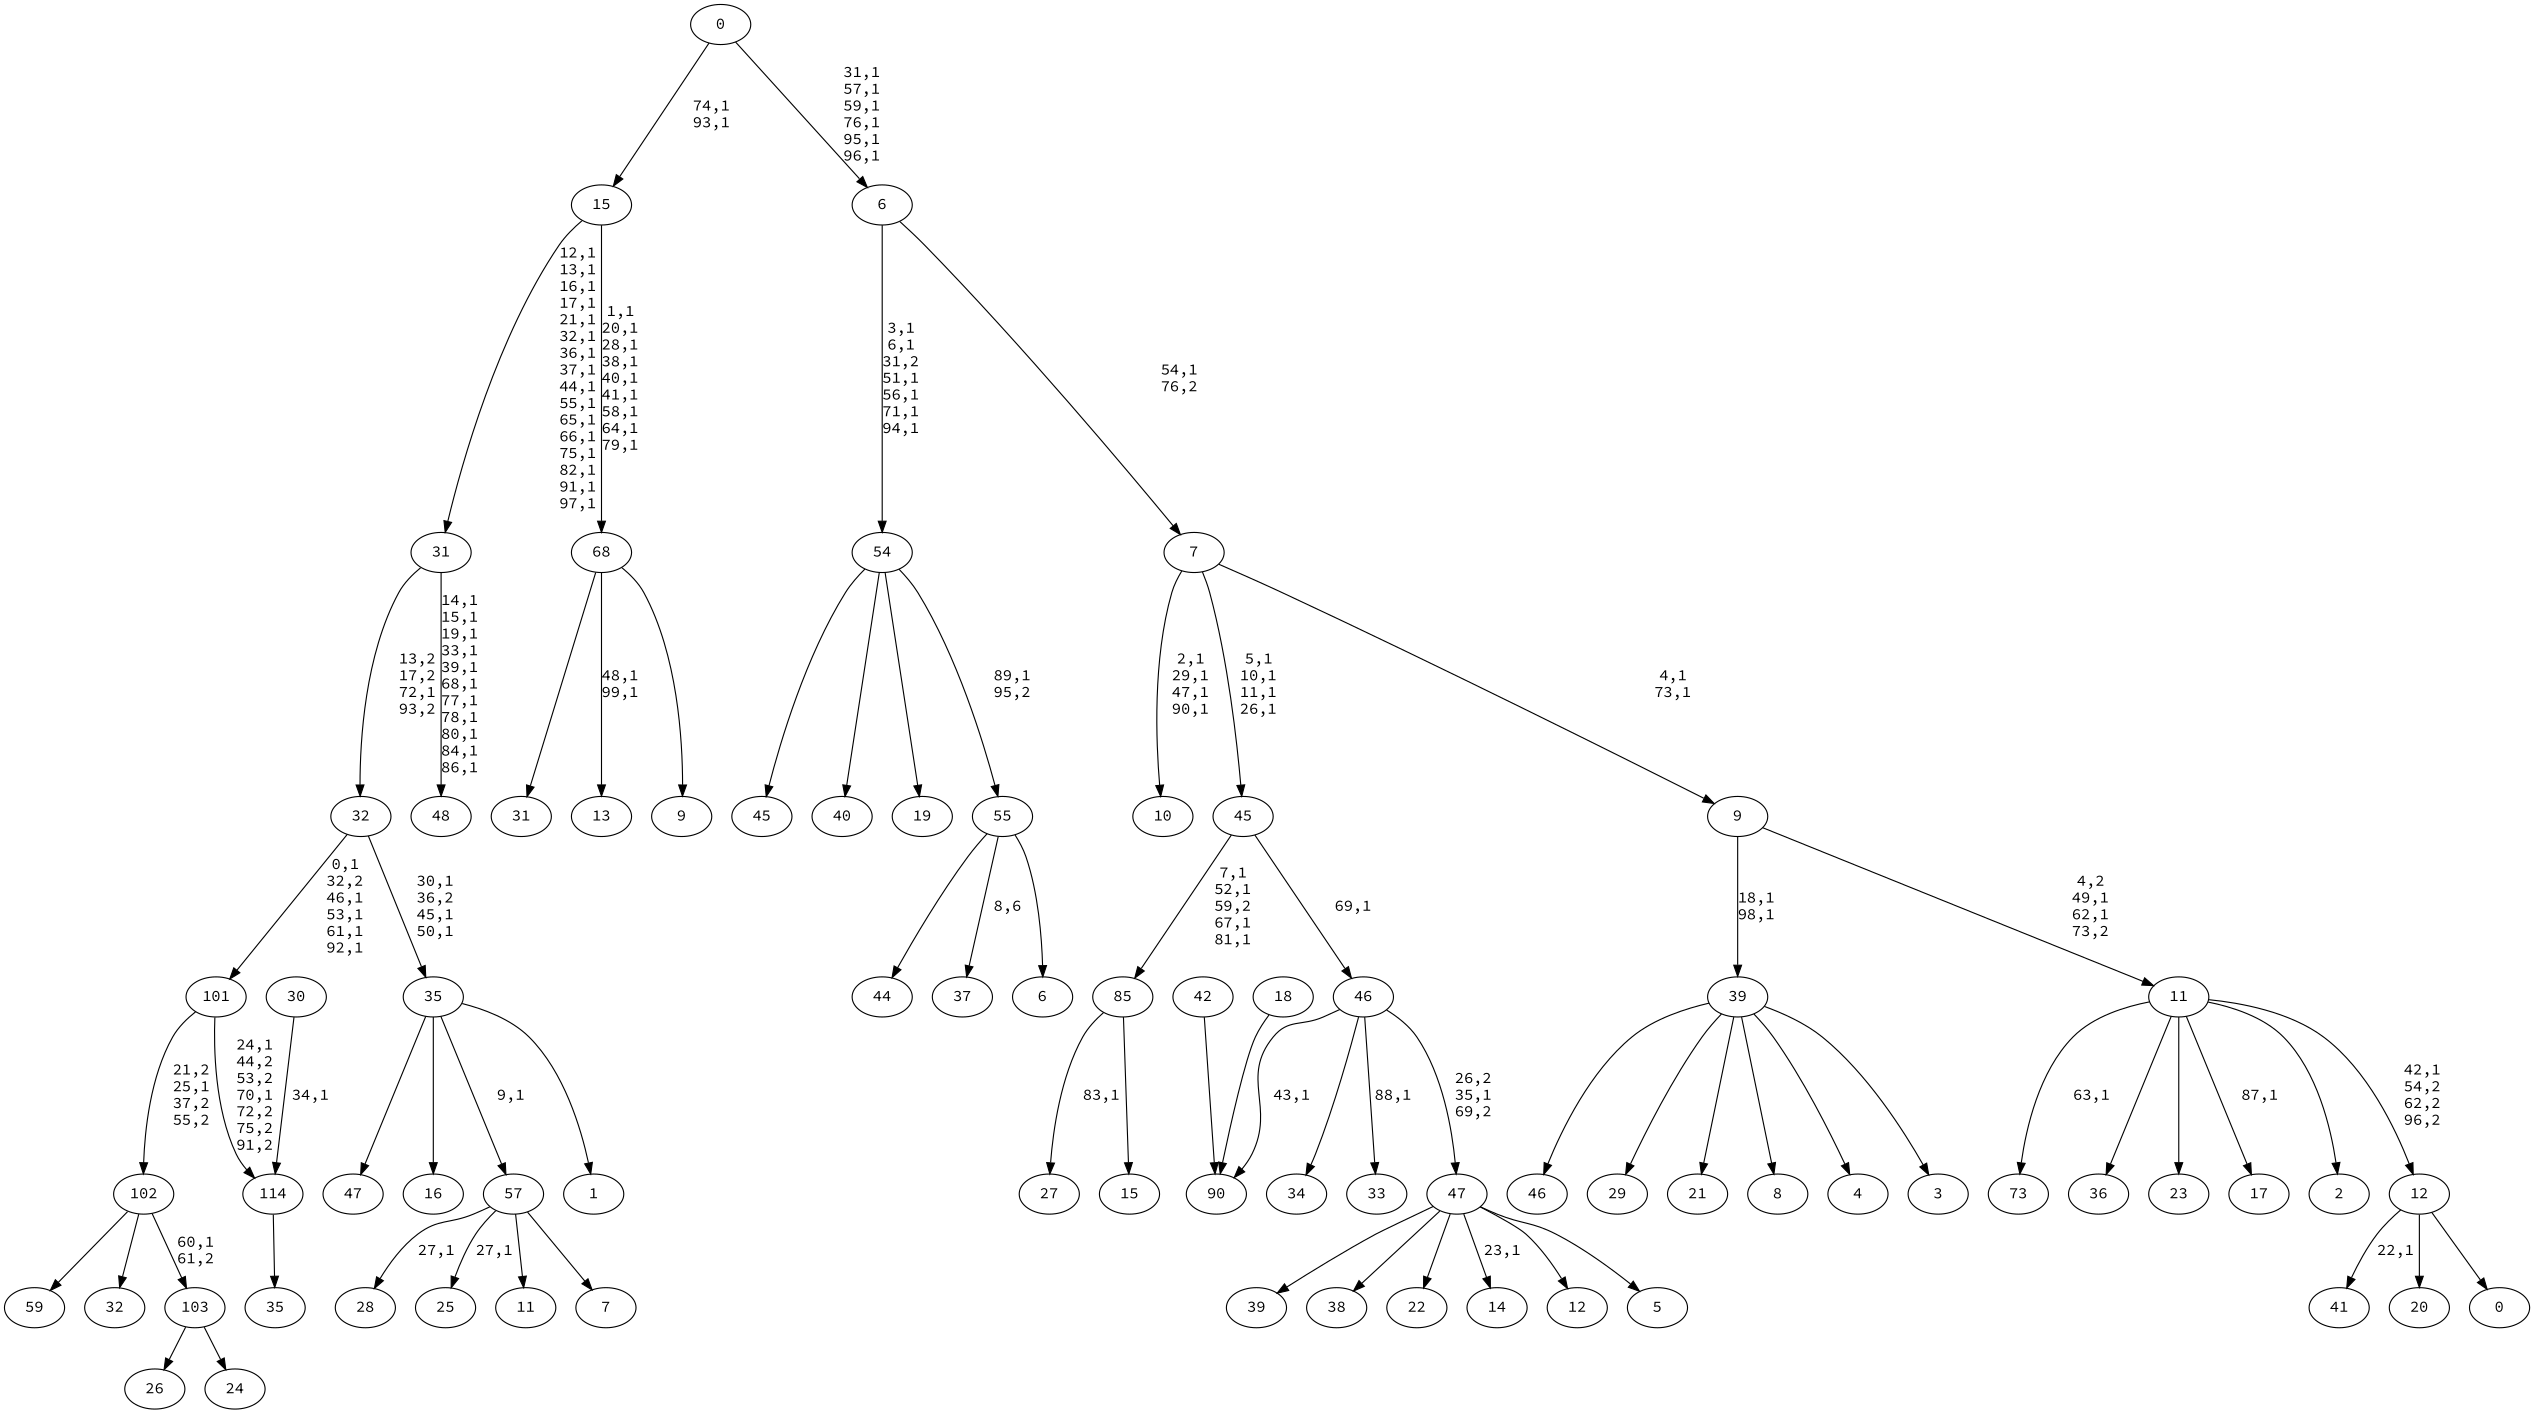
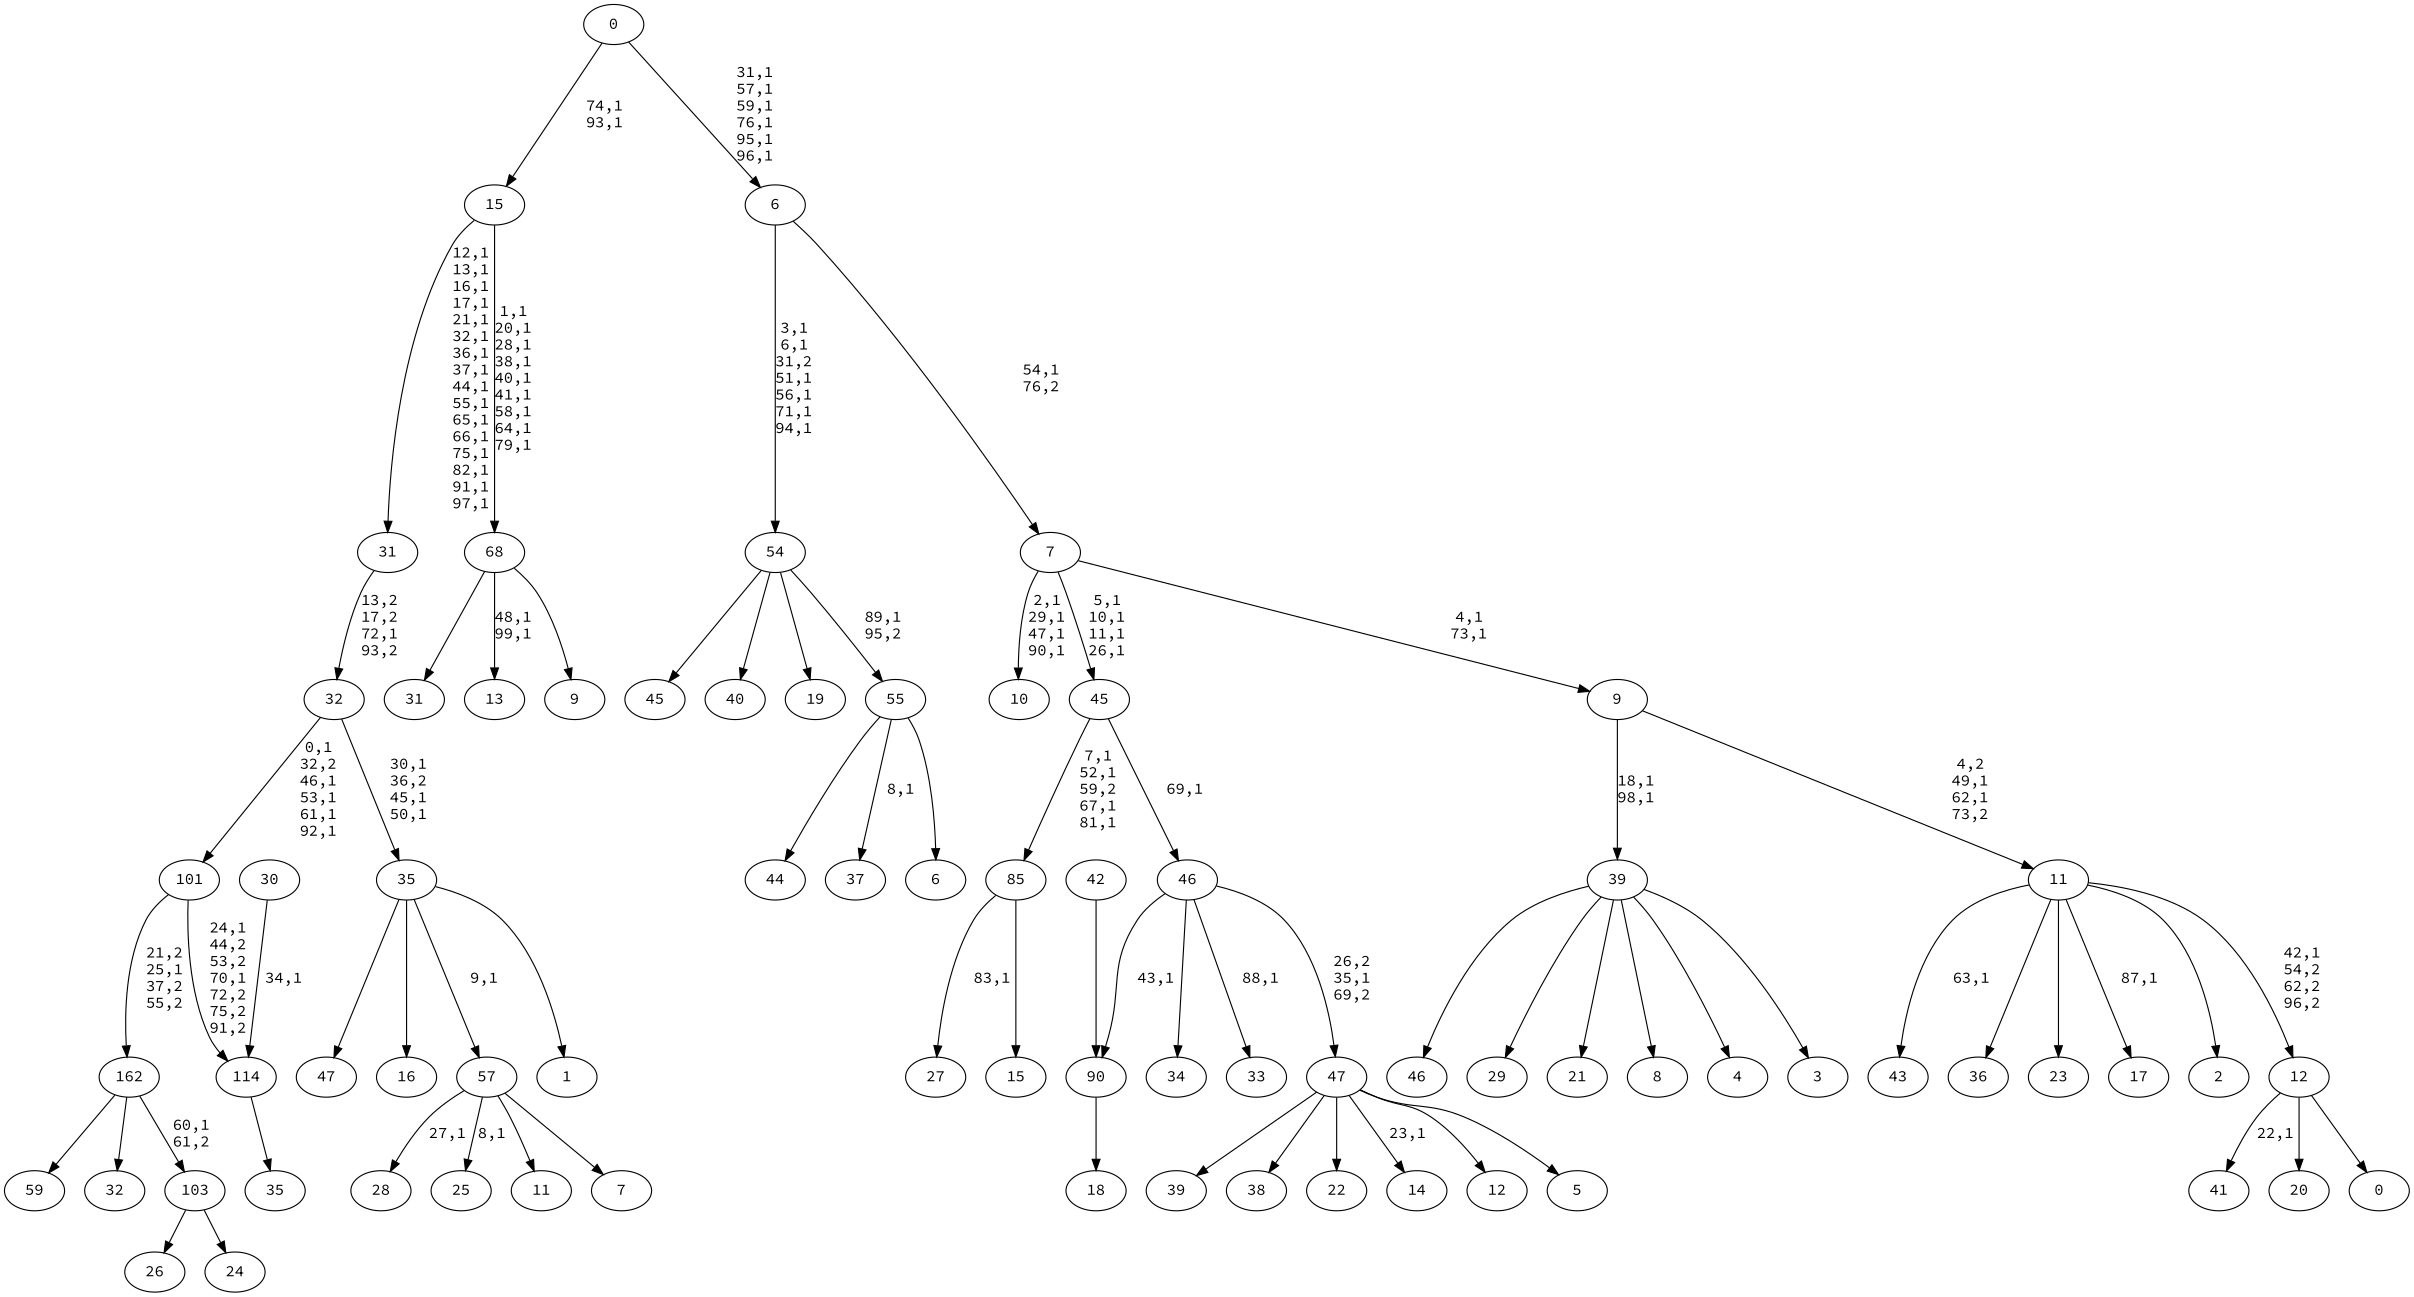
node "48": removed
edge "55" -> "37": label "8,6" -> "8,1"
edge "18" -> "90": reversed
node "102": label "102" -> "162"
node "73": label "73" -> "43"
edge "57" -> "25": label "27,1" -> "8,1"
